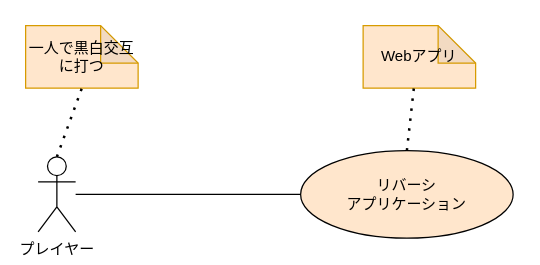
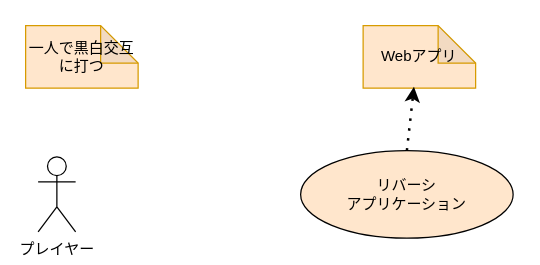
edge "Webアプリ" -- "リバーシ アプリケーション": arrowhead none -> classic
edge "一人で黒白交互に打つ" -- "プレイヤー": removed
edge "プレイヤー" -- "リバーシ アプリケーション": removed
